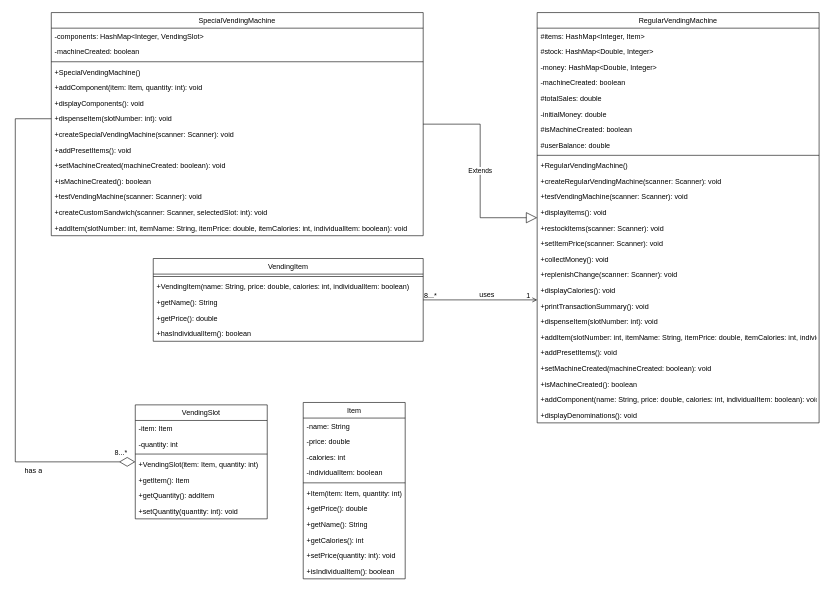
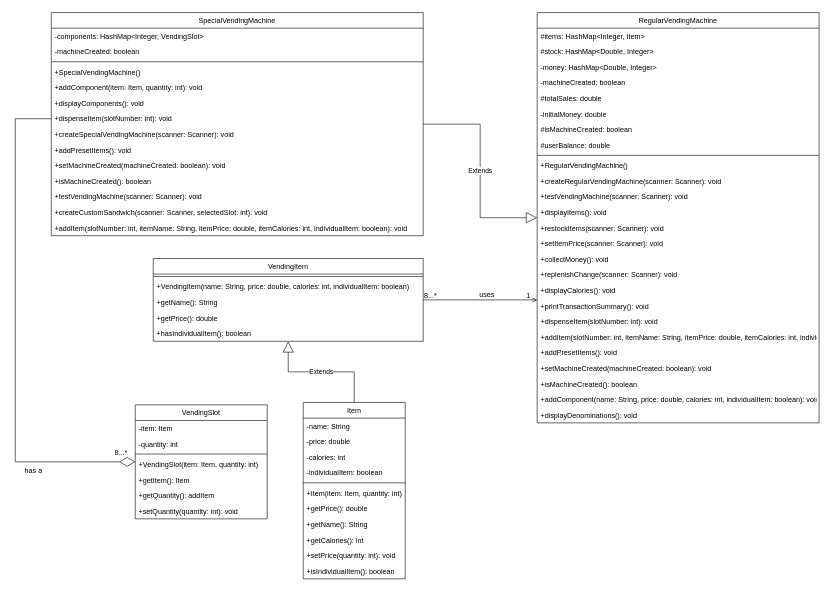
edge "Item" -> "VendingItem": added, label "Extends"
